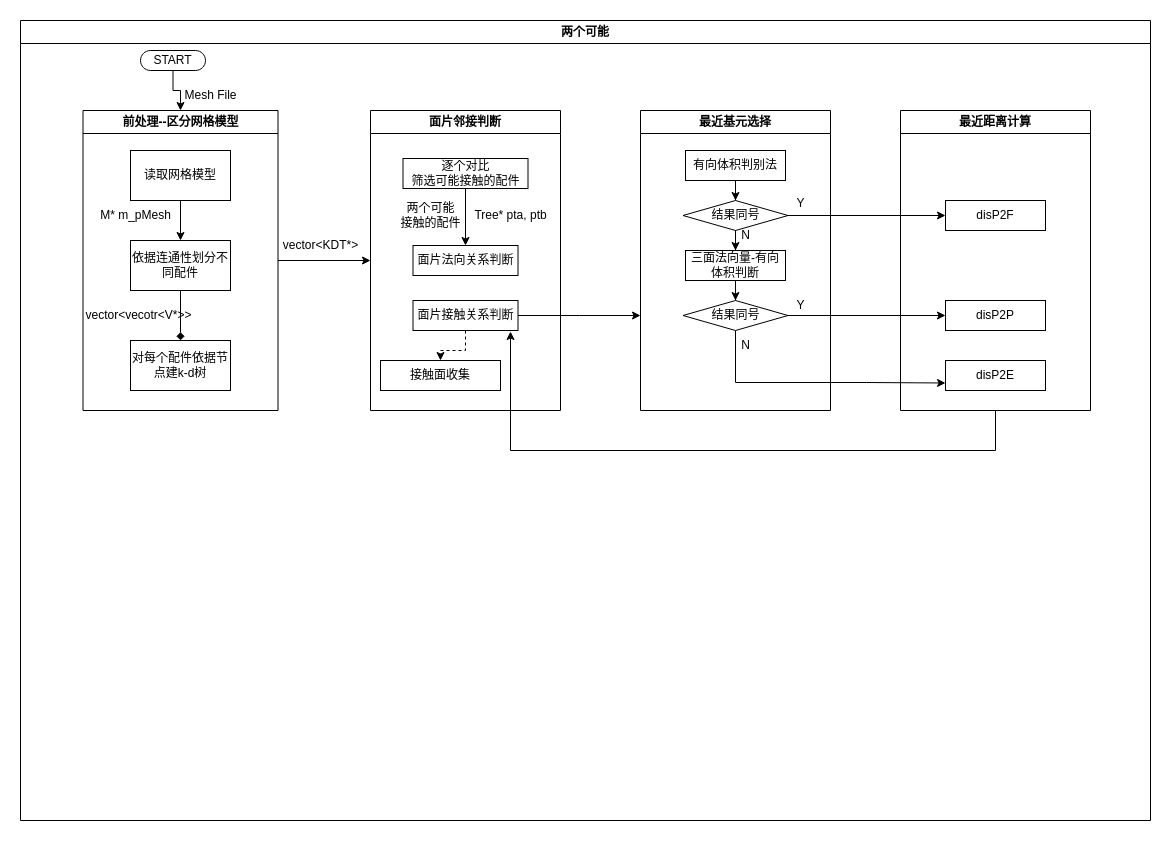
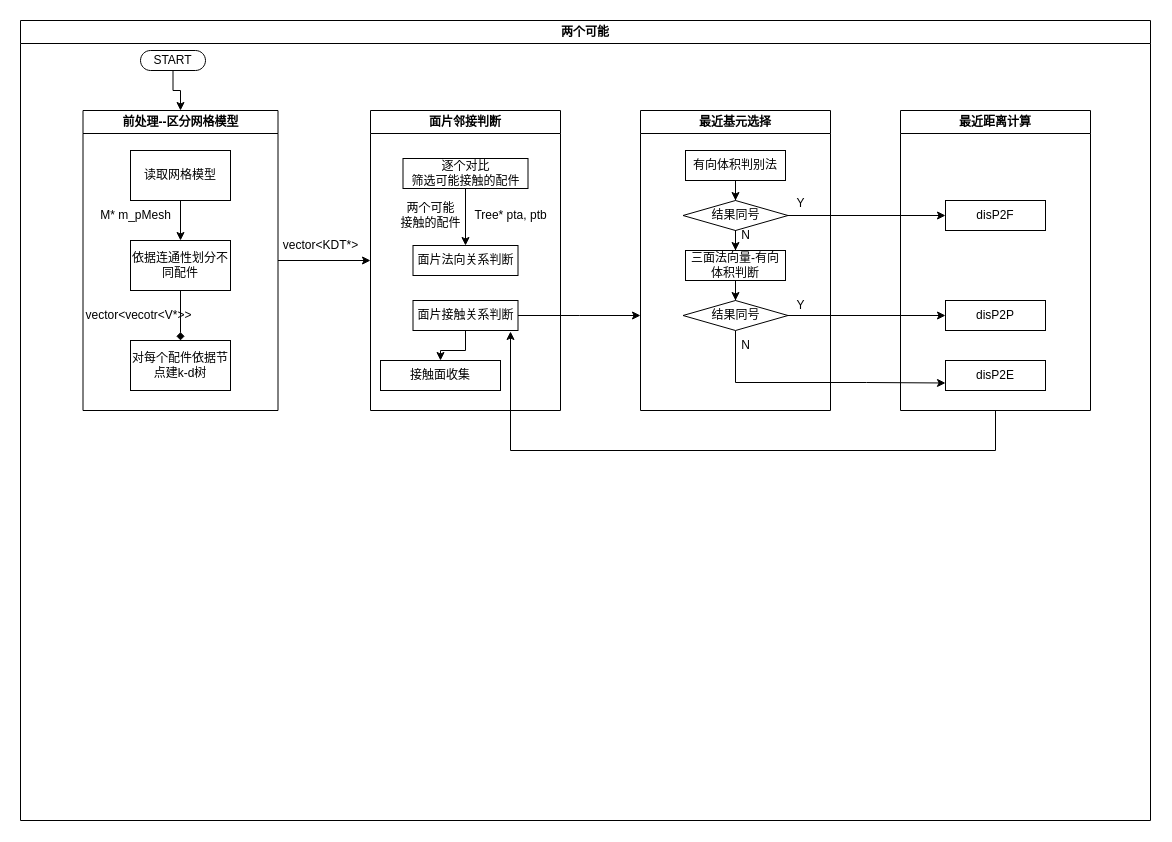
node "Mesh File": removed
edge "面片接触关系判断" -> "接触面收集": style dashed -> solid
